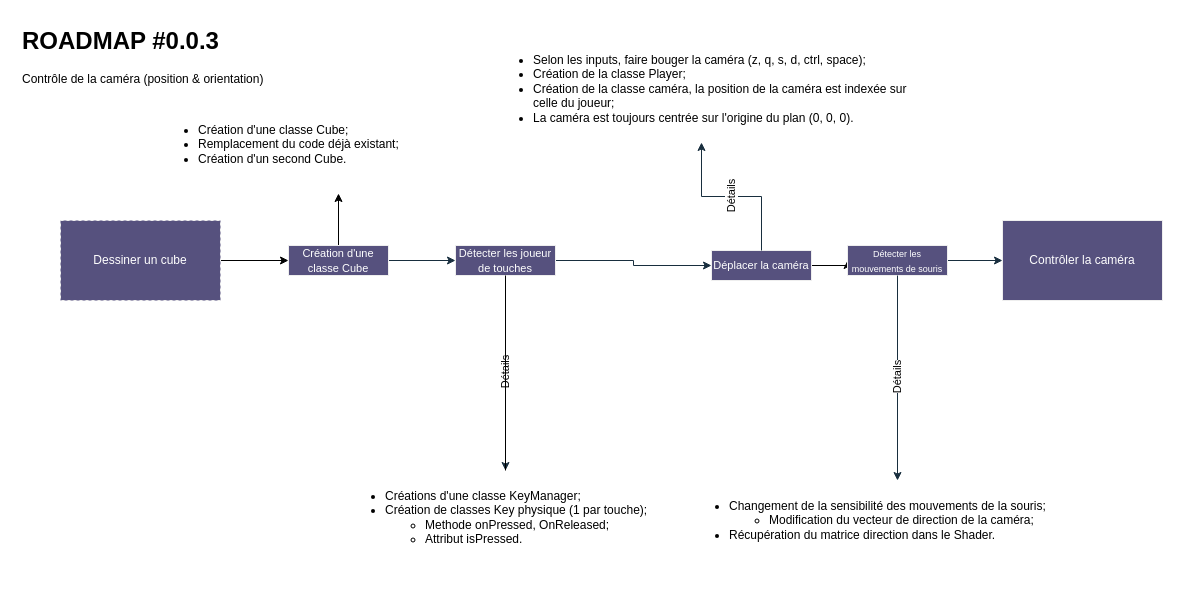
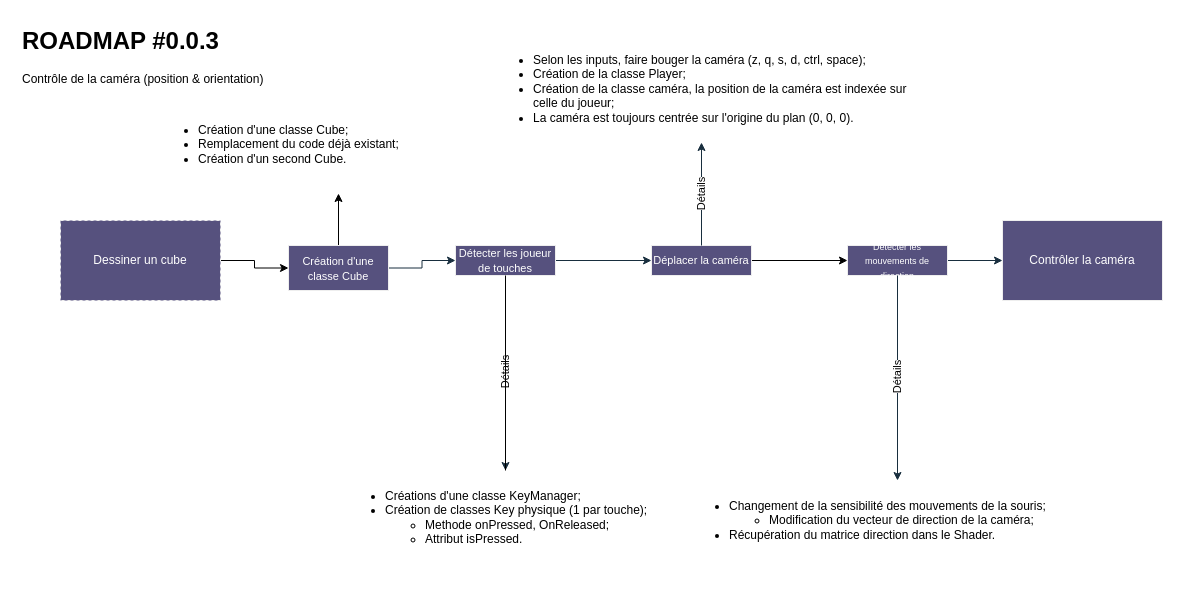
node "Création d'une classe Cube": size 100x30 -> 100x45
node "Détecter les mouvements de souris": label "Détecter les mouvements de souris" -> "Détecter les mouvements de direction"
node "Déplacer la caméra": moved (762, 266) -> (702, 261)
